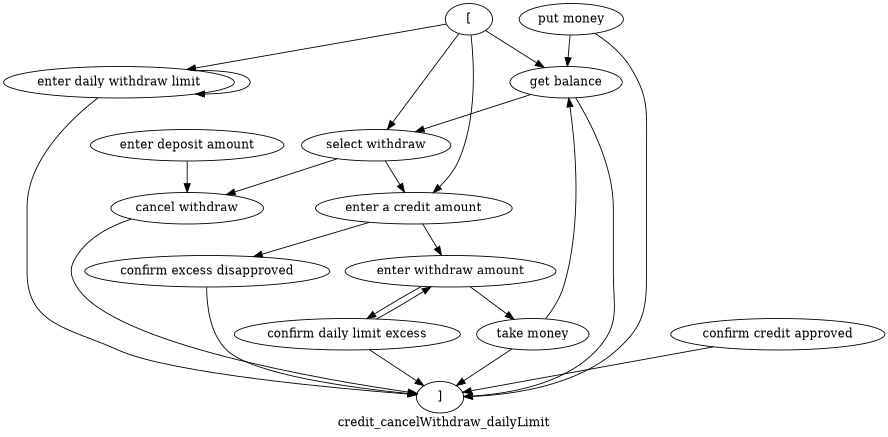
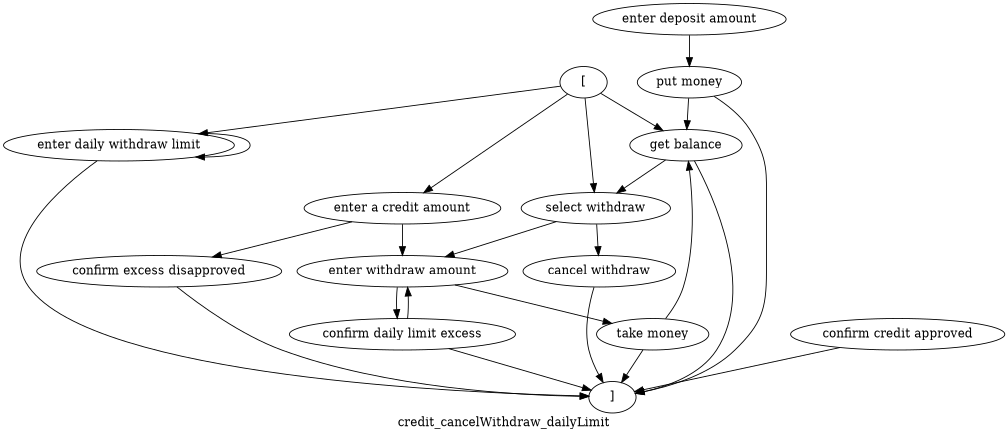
edge "enter deposit amount" -> "cancel withdraw": now "enter deposit amount" -> "put money"
edge "select withdraw" -> "enter a credit amount": now "select withdraw" -> "enter withdraw amount"
